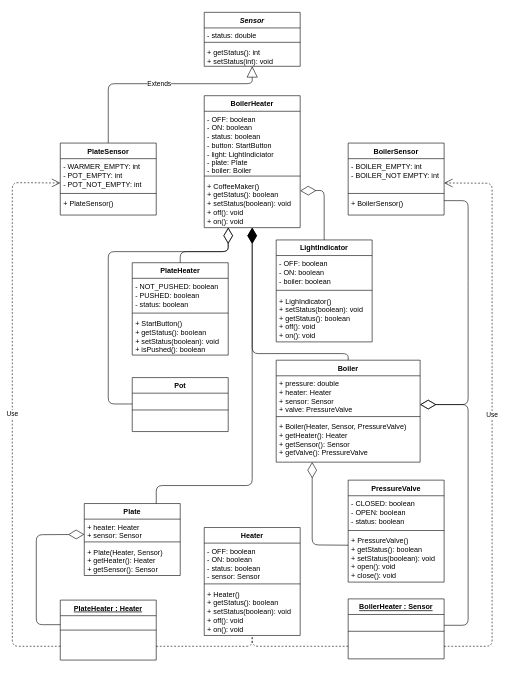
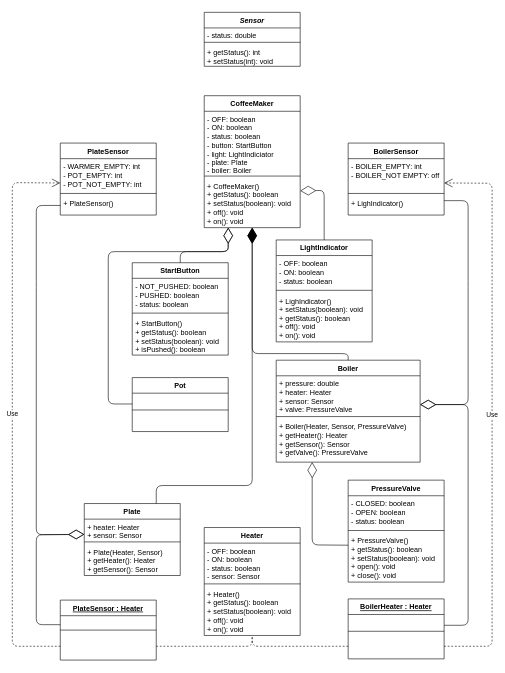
edge "PlateSensor" -> "+ getStatus(): int + setStatus(int): void": removed, label "Extends"
node "BoilerHeater": label "BoilerHeater" -> "CoffeeMaker"
node "- BOILER_EMPTY: int - BOILER_NOT EMPTY: int": label "- BOILER_EMPTY: int - BOILER_NOT EMPTY: int" -> "- BOILER_EMPTY: int - BOILER_NOT EMPTY: off"
node "+ BoilerSensor()": label "+ BoilerSensor()" -> "+ LighIndicator()"
node "PlateHeater": label "PlateHeater" -> "StartButton"
node "- OFF: boolean - ON: boolean - boiler: boolean": label "- OFF: boolean - ON: boolean - boiler: boolean" -> "- OFF: boolean - ON: boolean - status: boolean"
edge "+ PlateSensor()" -> "+ heater: Heater + sensor: Sensor": added
node "BoilerHeater : Sensor": label "BoilerHeater : Sensor" -> "BoilerHeater : Heater"
node "PlateHeater : Heater": label "PlateHeater : Heater" -> "PlateSensor : Heater"
